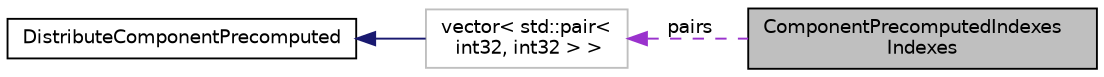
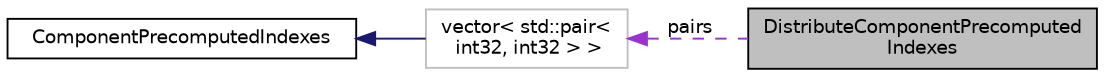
node "DistributeComponentPrecomputed": label "DistributeComponentPrecomputed" -> "ComponentPrecomputedIndexes"
node "ComponentPrecomputedIndexes Indexes": label "ComponentPrecomputedIndexes Indexes" -> "DistributeComponentPrecomputed Indexes"
